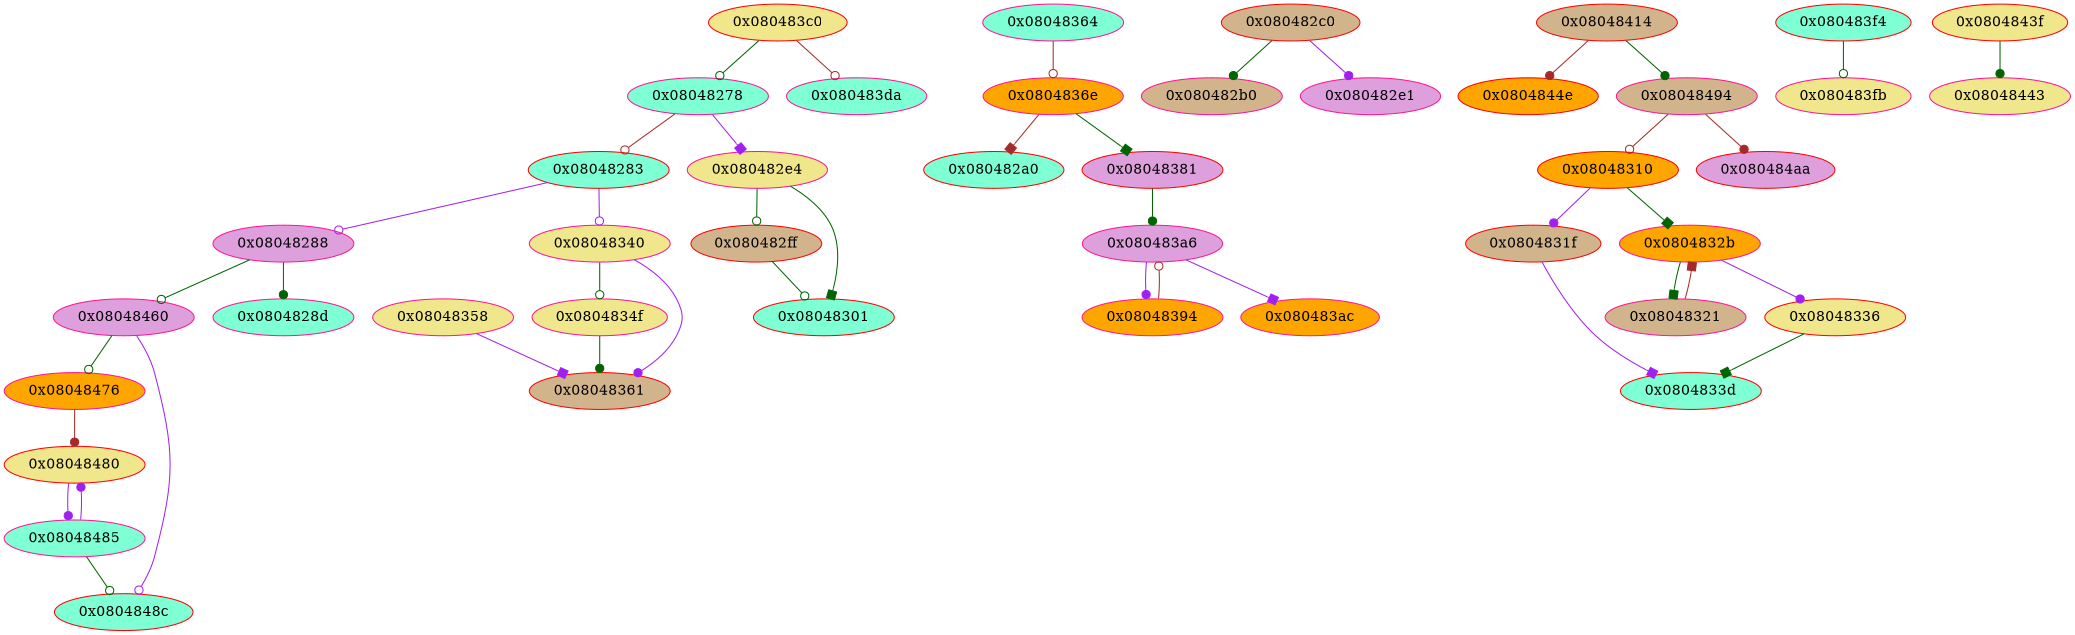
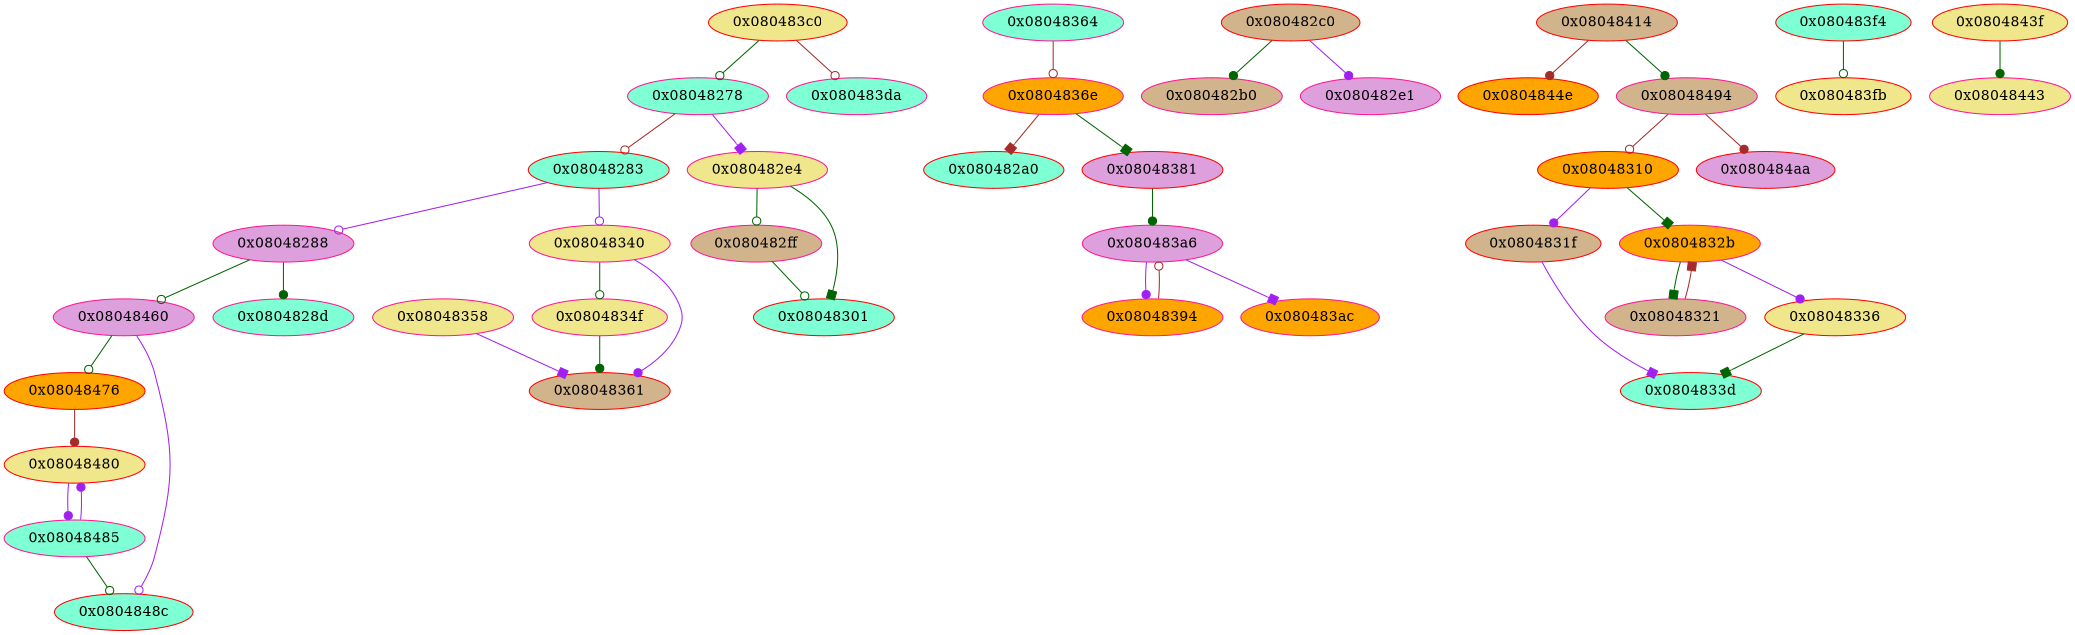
node "0x080483fb": color deeppink -> red
node "0x080482ff": color red -> deeppink
node "0x08048476": color deeppink -> red
